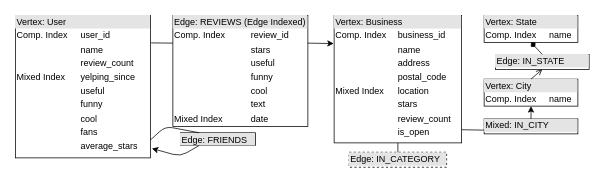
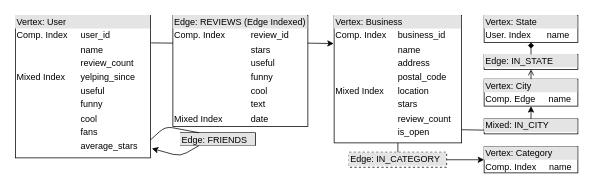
node "Vertex: State Comp. Index name": label "Vertex: State Comp. Index name" -> "Vertex: State User. Index name"
node "Edge: IN_STATE": moved (542, 62) -> (531, 62)
node "Vertex: City Comp. Index name": label "Vertex: City Comp. Index name" -> "Vertex: City Comp. Edge name"
edge "Edge: IN_CATEGORY" -> "Vertex: Category Comp. Index name": added
node "Vertex: Category Comp. Index name": added
